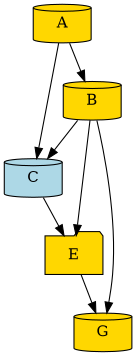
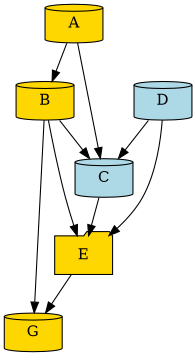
node "D": added
